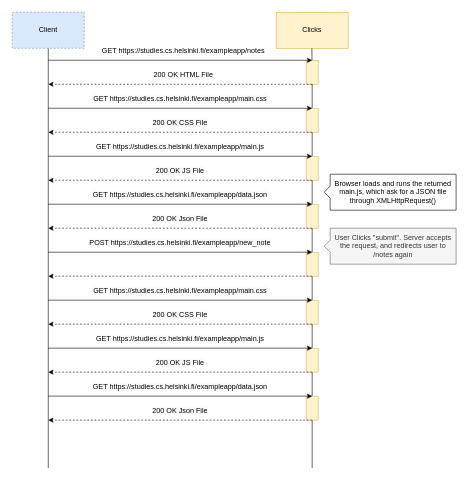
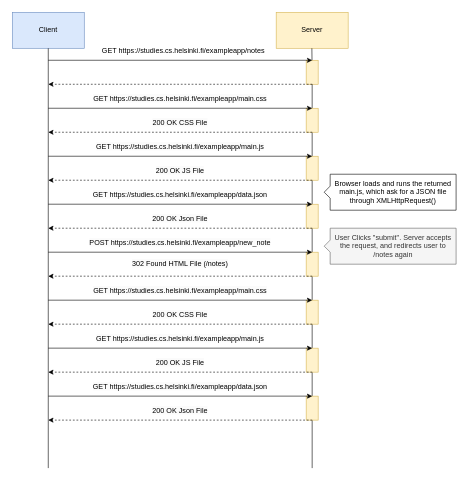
node "Client": style dashed -> solid
node "Clicks": label "Clicks" -> "Server"
node "200 OK HTML File": removed
node "302 Found HTML File (/notes)": added
